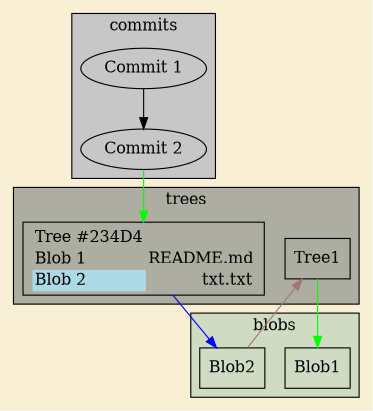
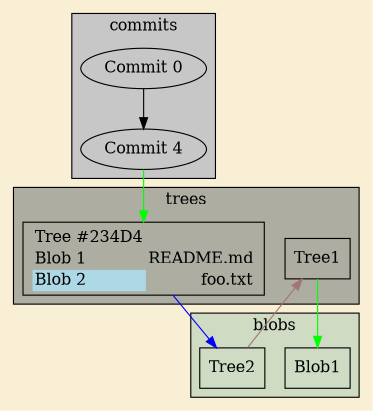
node "Commit 1": label "Commit 1" -> "Commit 0"
node "Commit 2": label "Commit 2" -> "Commit 4"
node "Tree #234D4": text "txt.txt" -> "foo.txt"
node "Blob2": label "Blob2" -> "Tree2"
